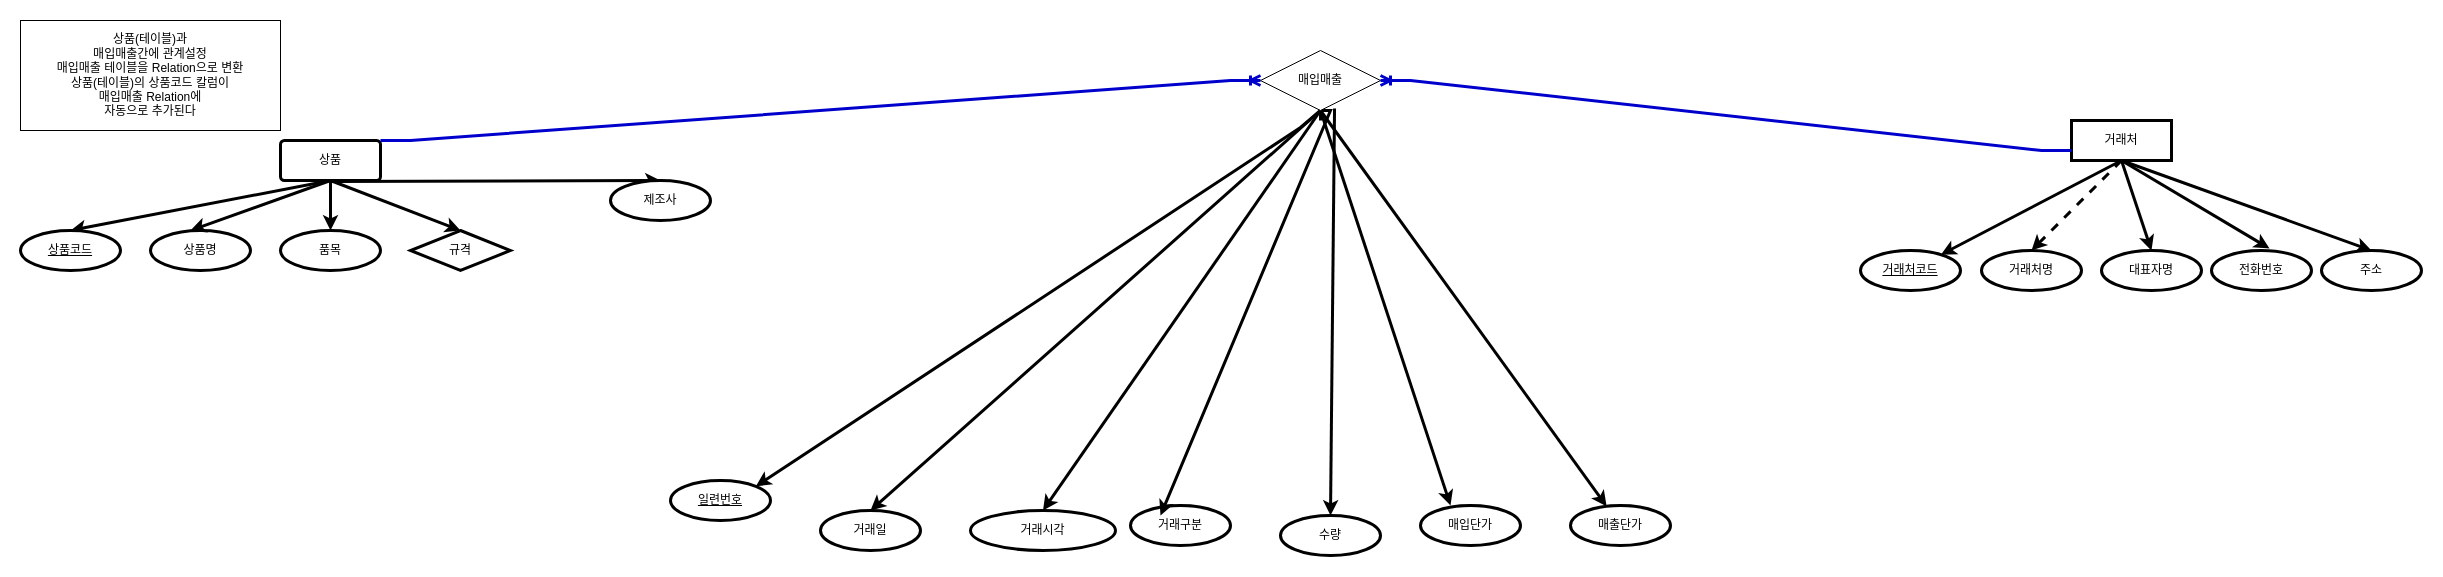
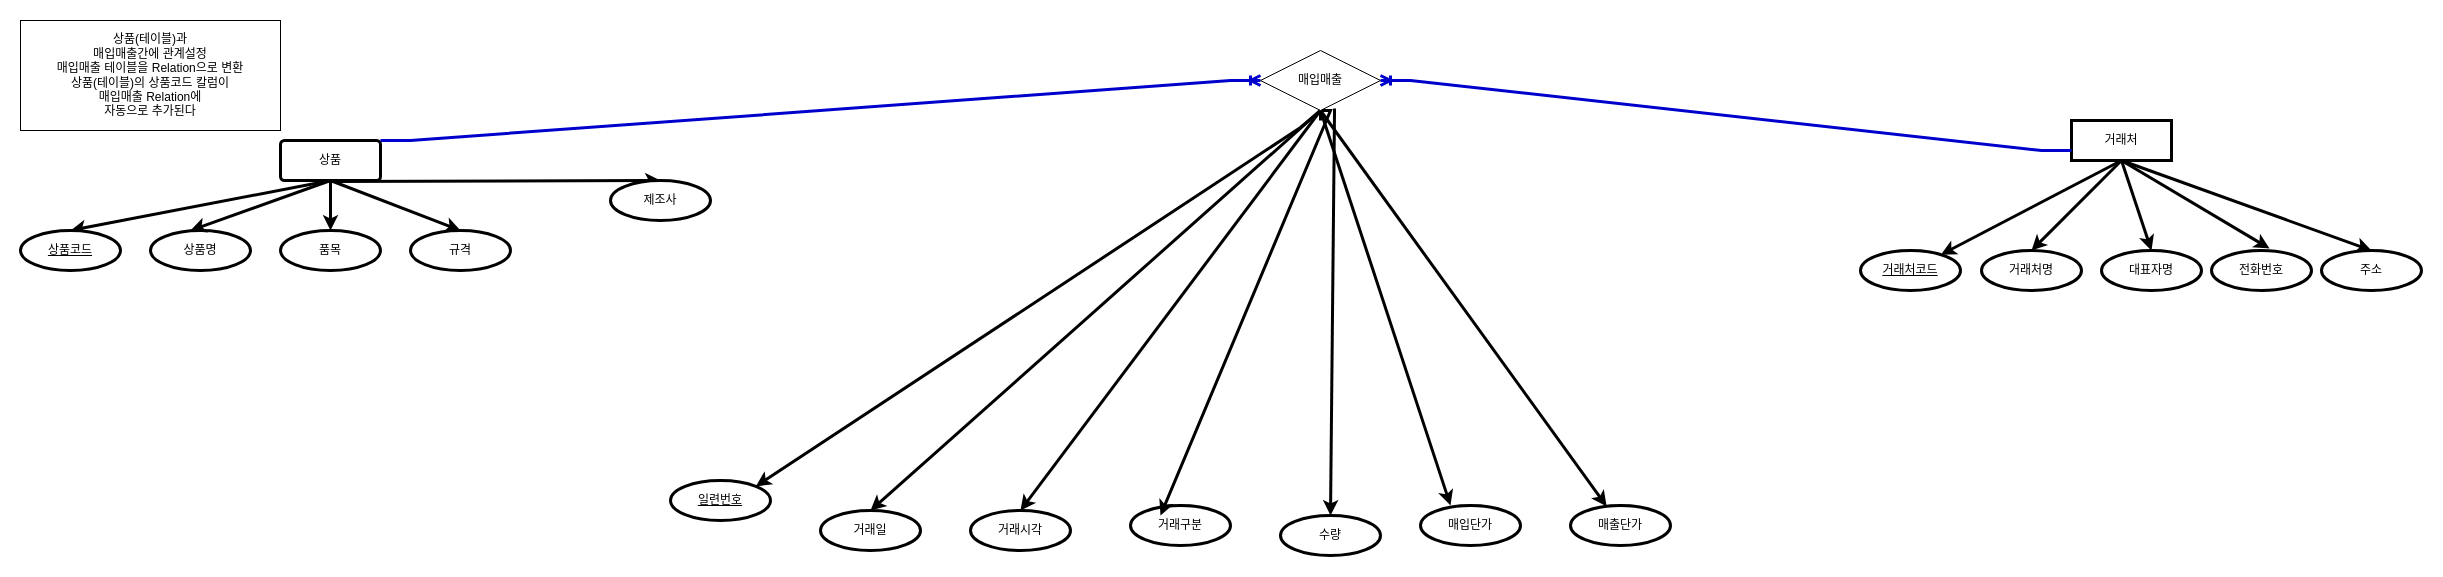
edge "거래처" -> "거래처명": style dashed -> solid
node "규격": shape diamond -> ellipse
node "거래시각": size 145x40 -> 100x40
